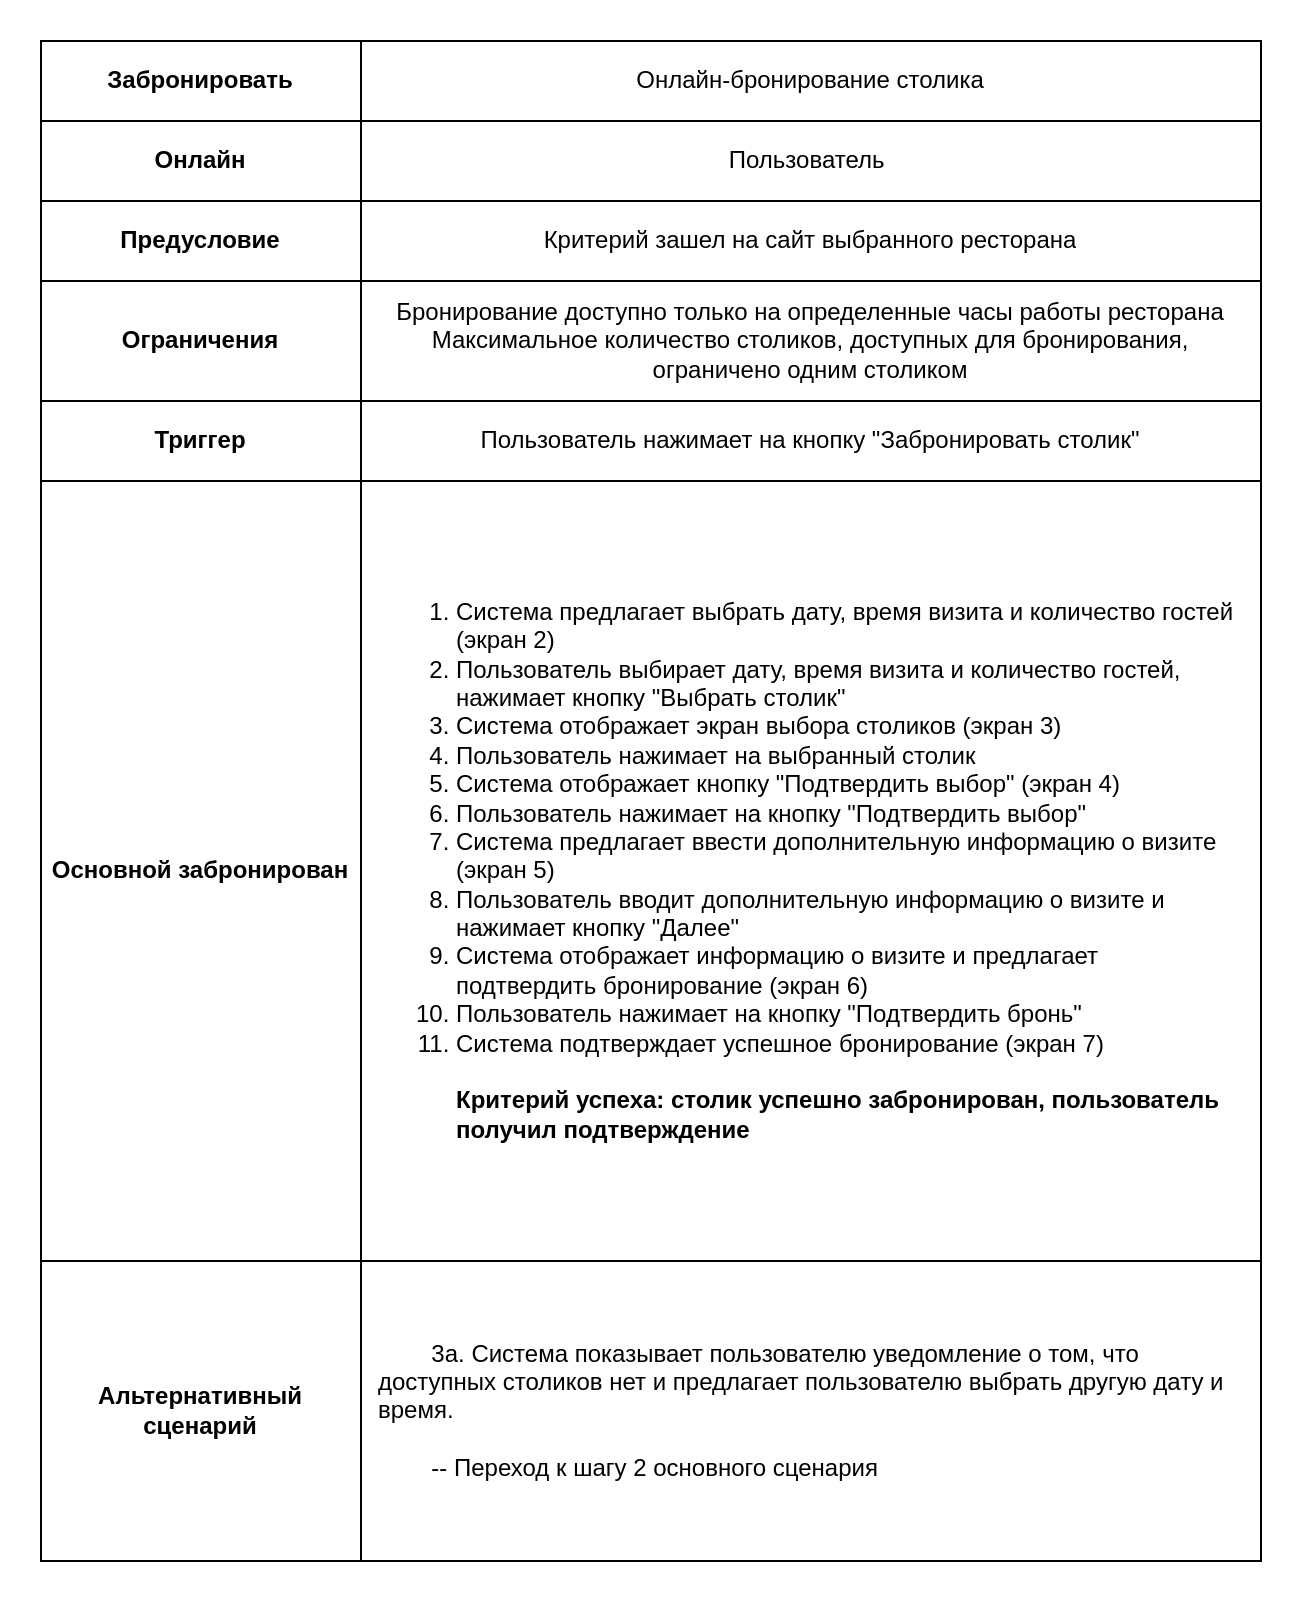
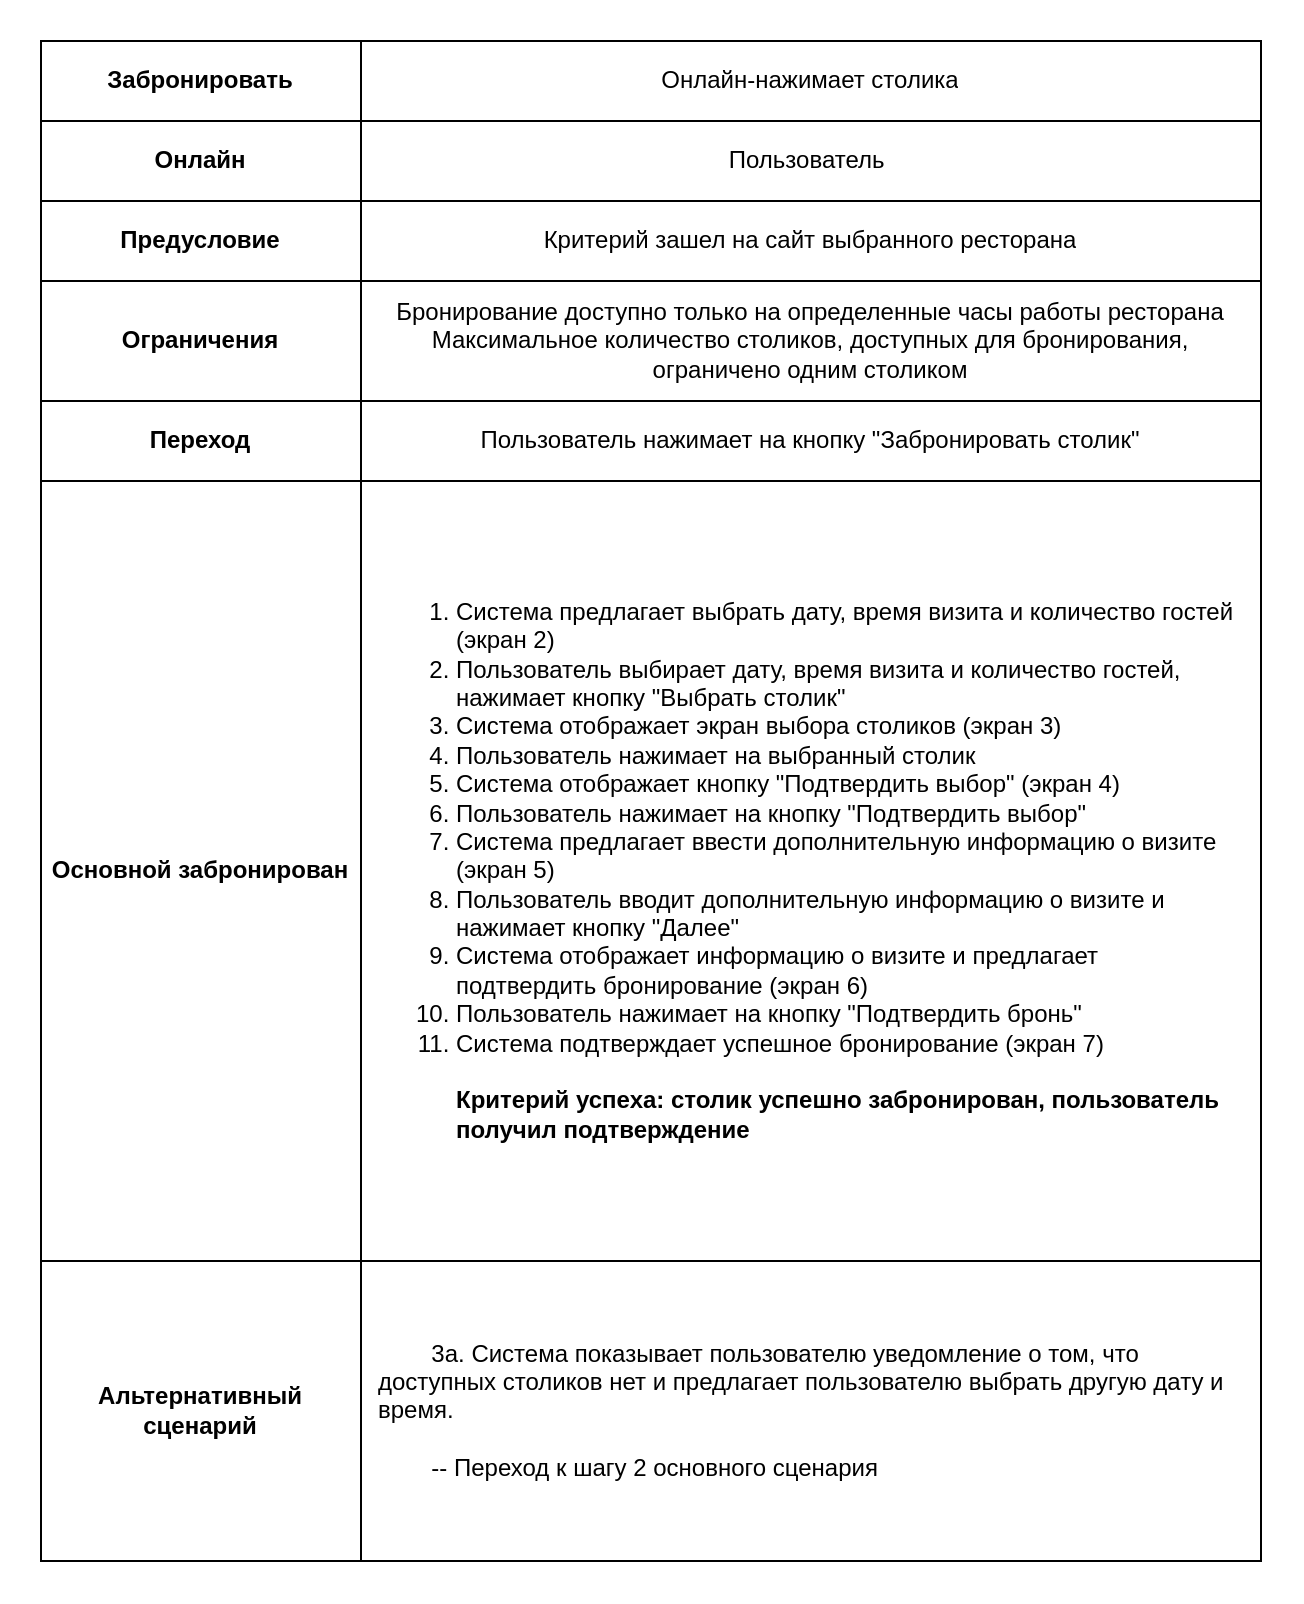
node "Онлайн-бронирование столика": label "Онлайн-бронирование столика" -> "Онлайн-нажимает столика"
node "Триггер": label "Триггер" -> "Переход"
